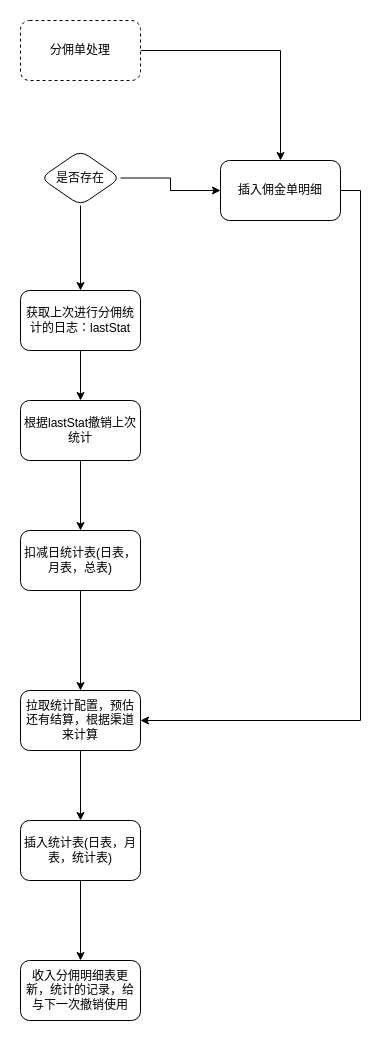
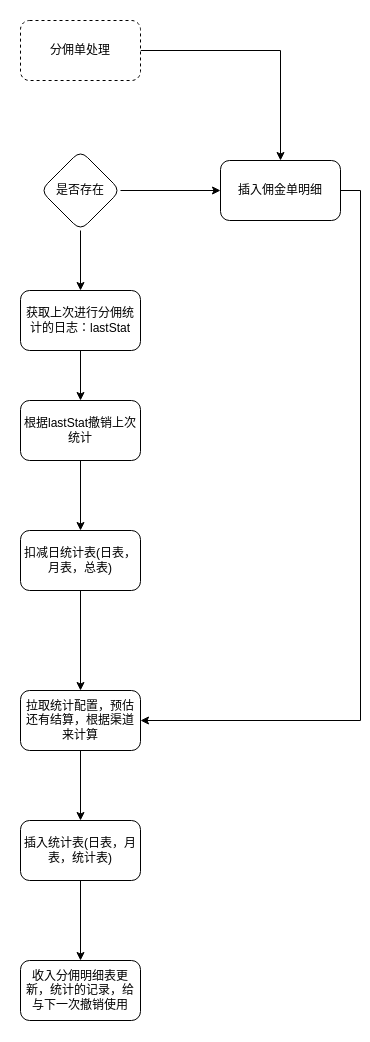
node "是否存在": size 80x55 -> 80x80
